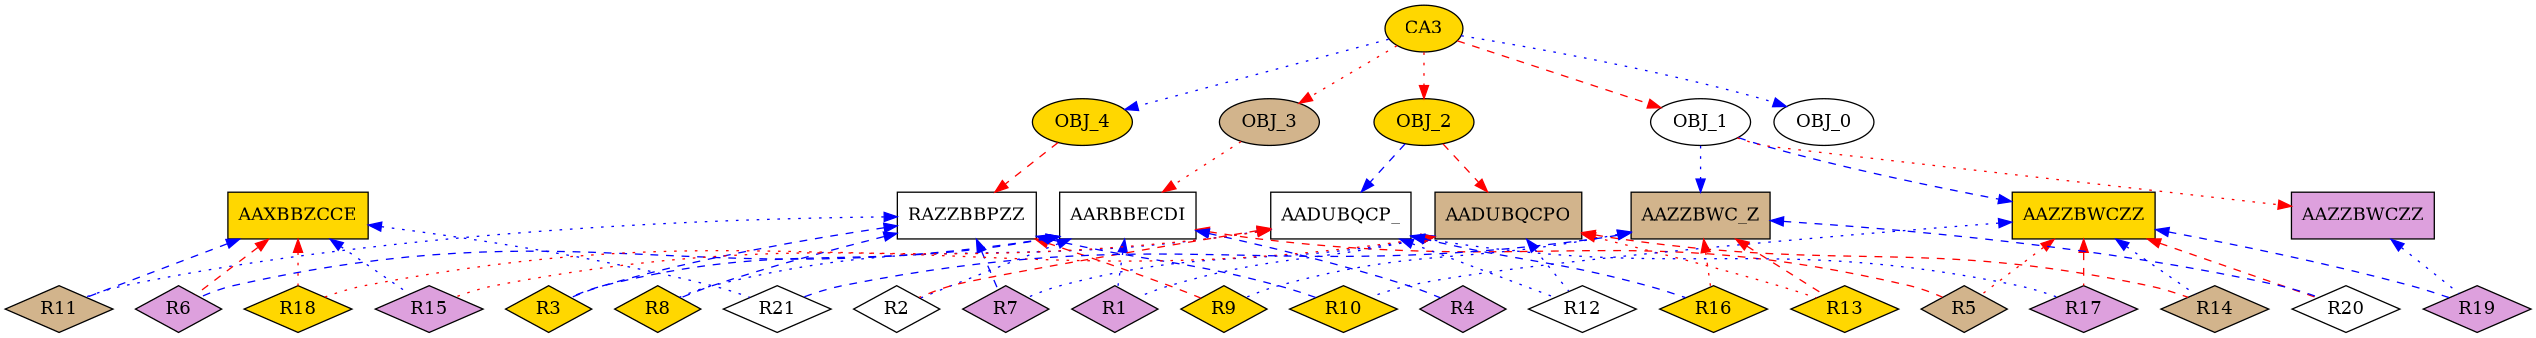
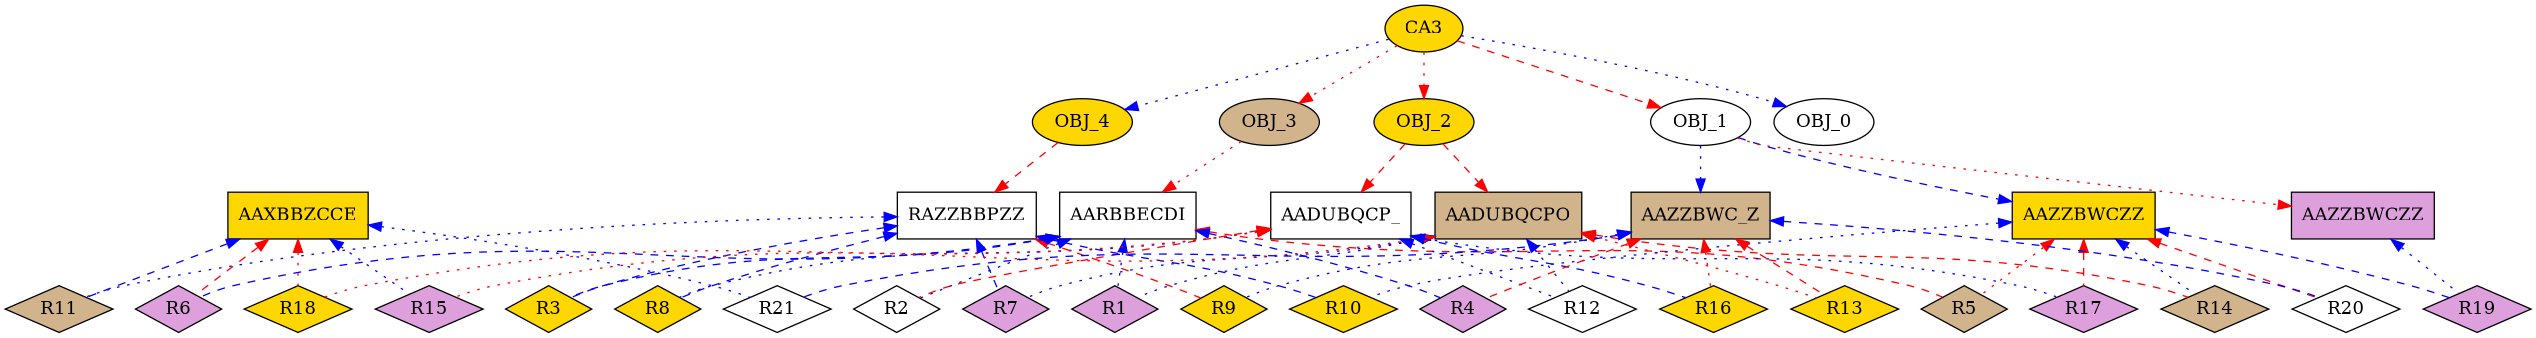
edge "OBJ_2" -> "AADUBQCP_": color blue -> red
edge "R4" -> "AAZZBWC_Z": added
